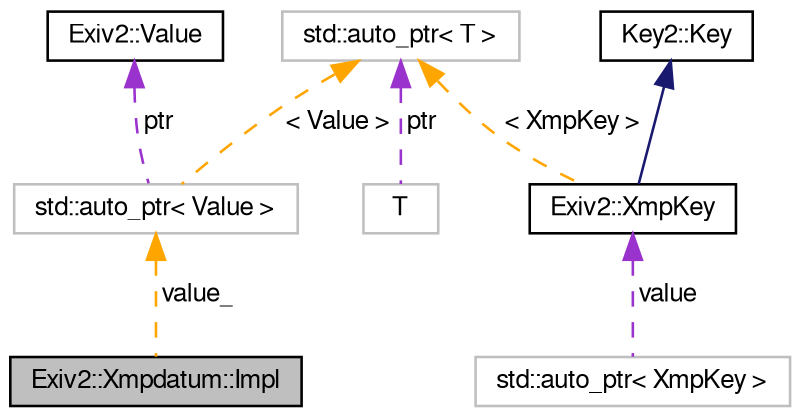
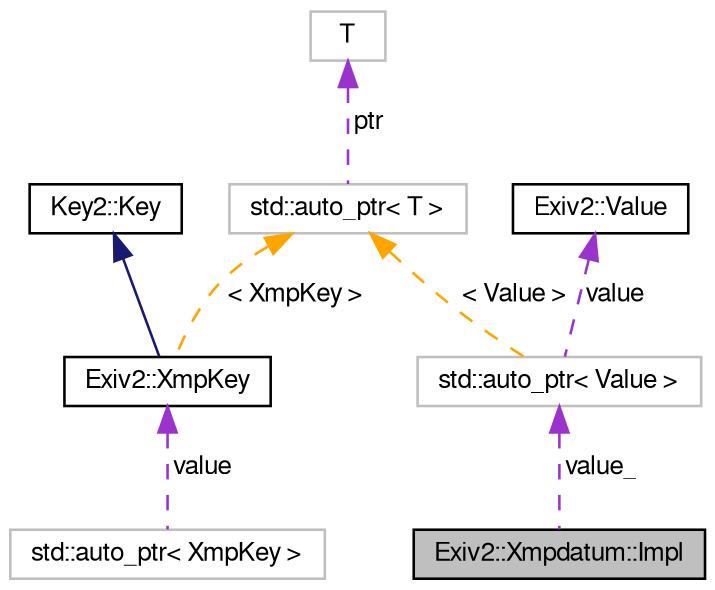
edge "std::auto_ptr< Value >" -> "Exiv2::Value": label " ptr" -> " value"
edge "T" -> "std::auto_ptr< T >": reversed
edge "Exiv2::Xmpdatum::Impl" -> "std::auto_ptr< Value >": color orange -> darkorchid3
